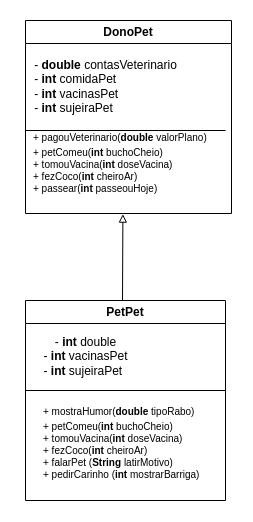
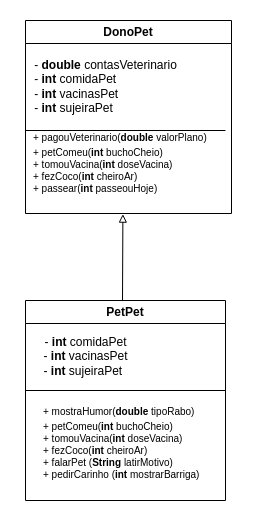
node "- int double - int vacinasPet - int sujeiraPet": label "- int double - int vacinasPet - int sujeiraPet" -> "- int comidaPet - int vacinasPet - int sujeiraPet"
